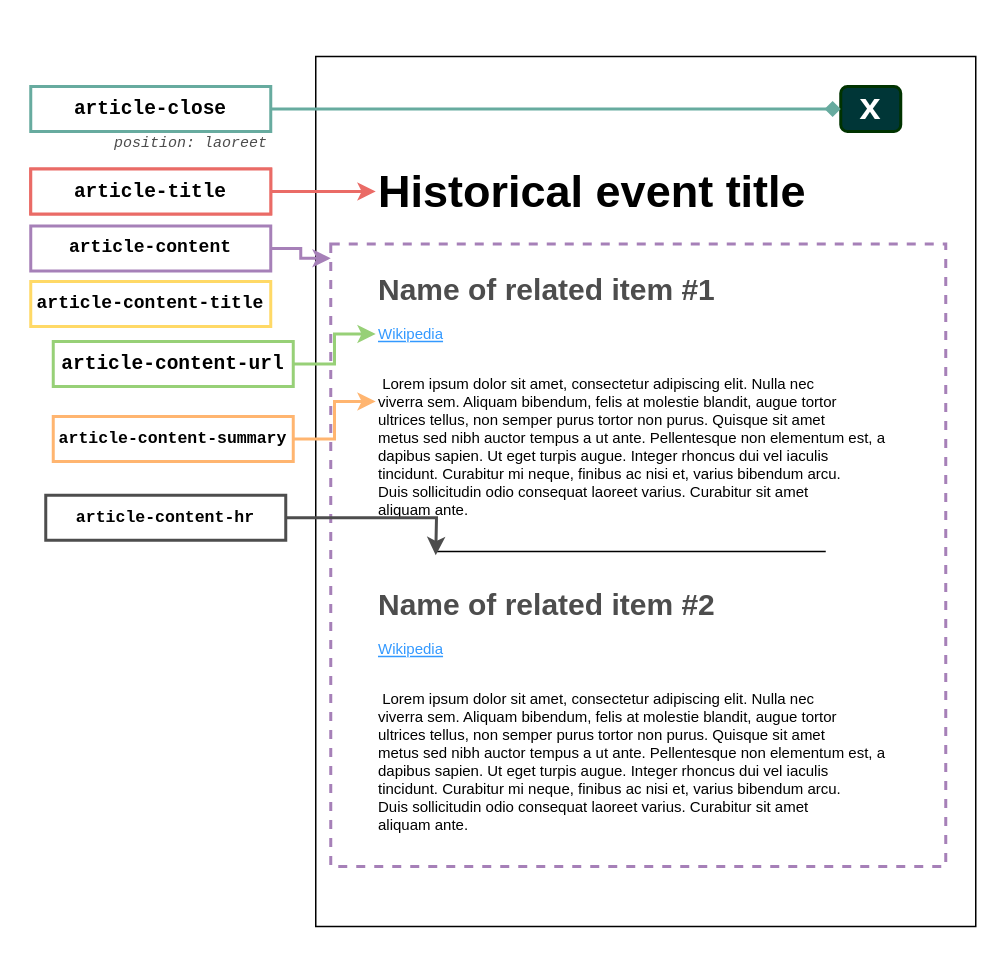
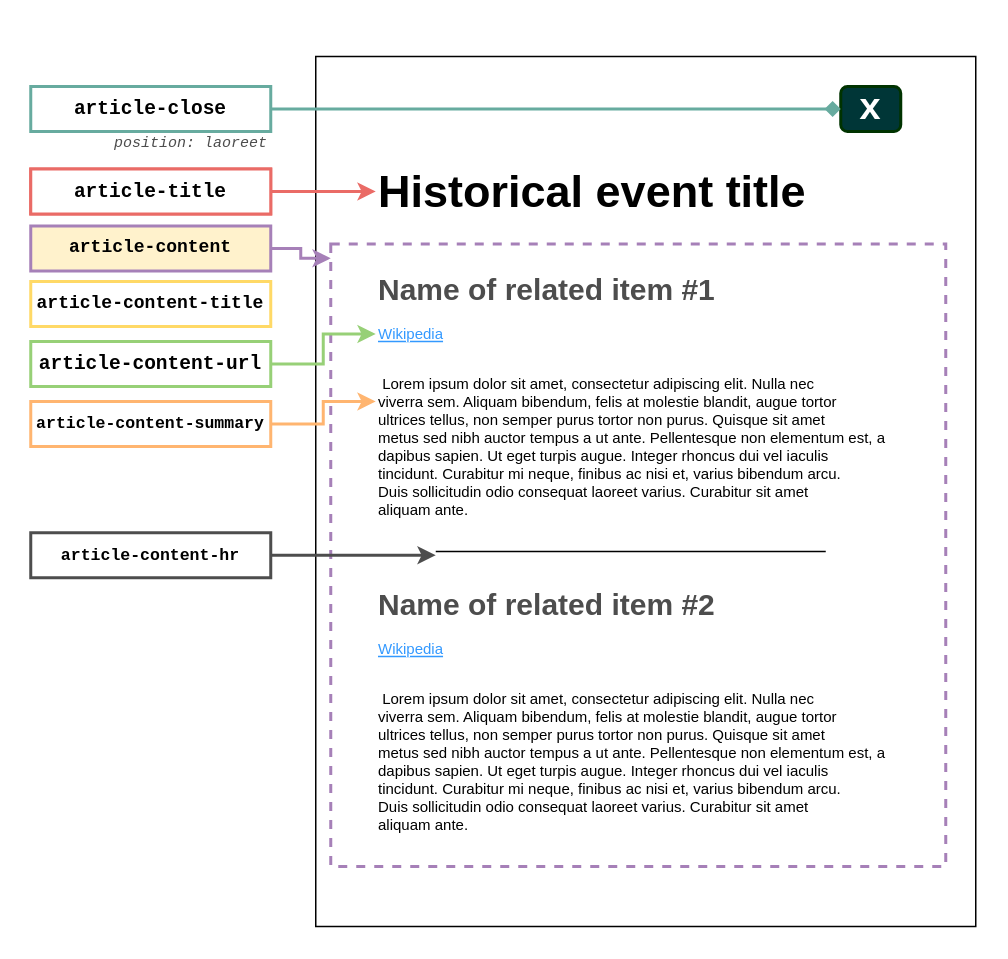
node "article-content": fillcolor #ffffff -> #fff2cc
node "article-content-url": moved (173, 364) -> (151, 364)
node "article-content-summary": moved (173, 439) -> (151, 424)
node "article-content-hr": moved (166, 518) -> (151, 555)
